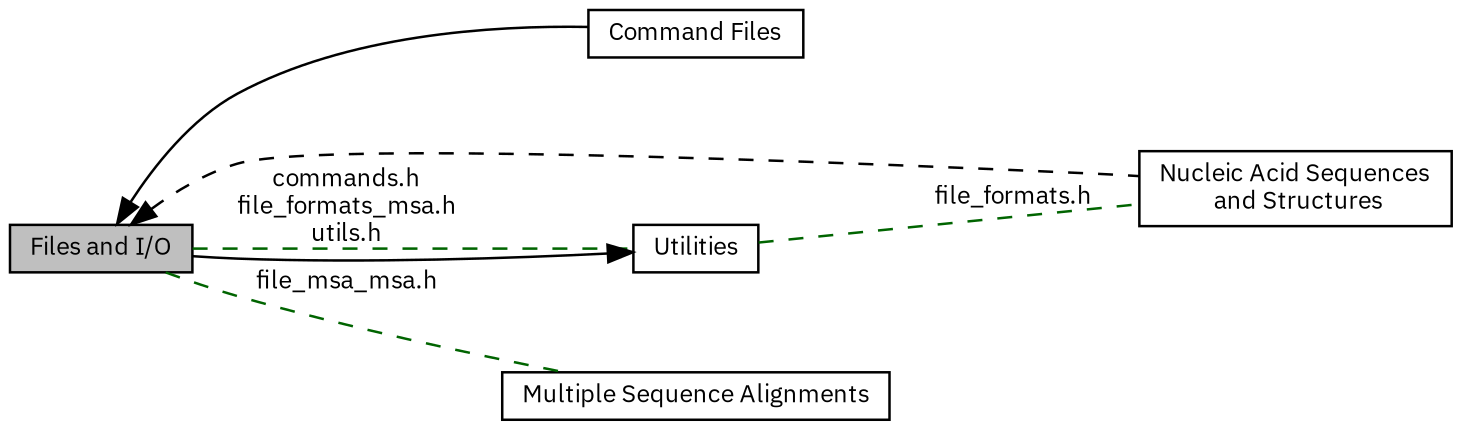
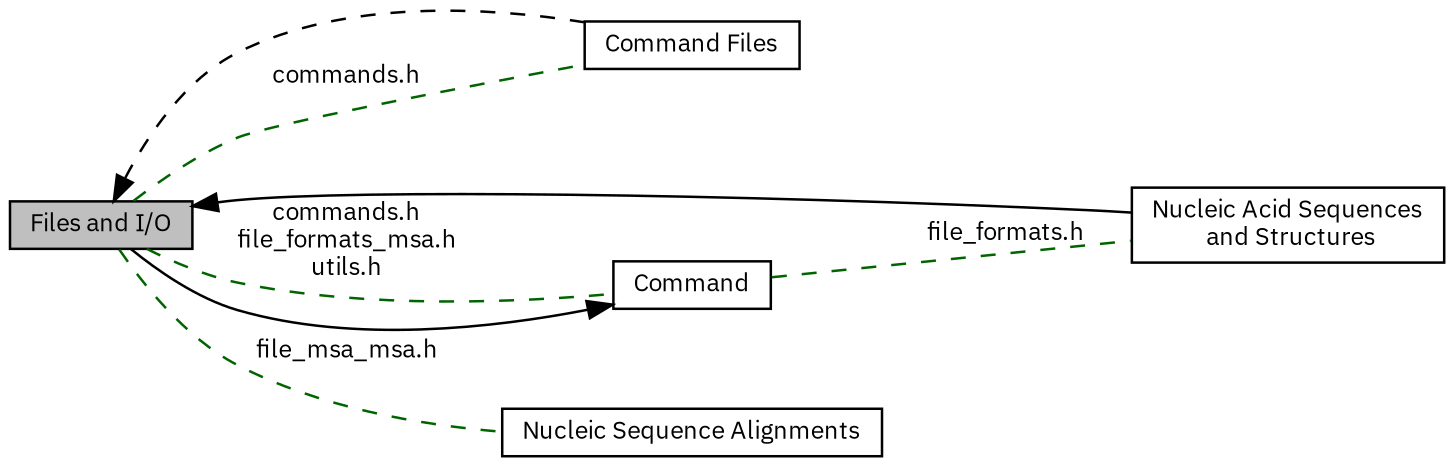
edge "Command Files" -> "Files and I/O": style solid -> dashed
edge "Command Files" -- "Files and I/O": added, label "commands.h"
edge "Nucleic Acid Sequences and Structures" -> "Files and I/O": style dashed -> solid
node "Utilities": label "Utilities" -> "Command"
node "Multiple Sequence Alignments": label "Multiple Sequence Alignments" -> "Nucleic Sequence Alignments"
